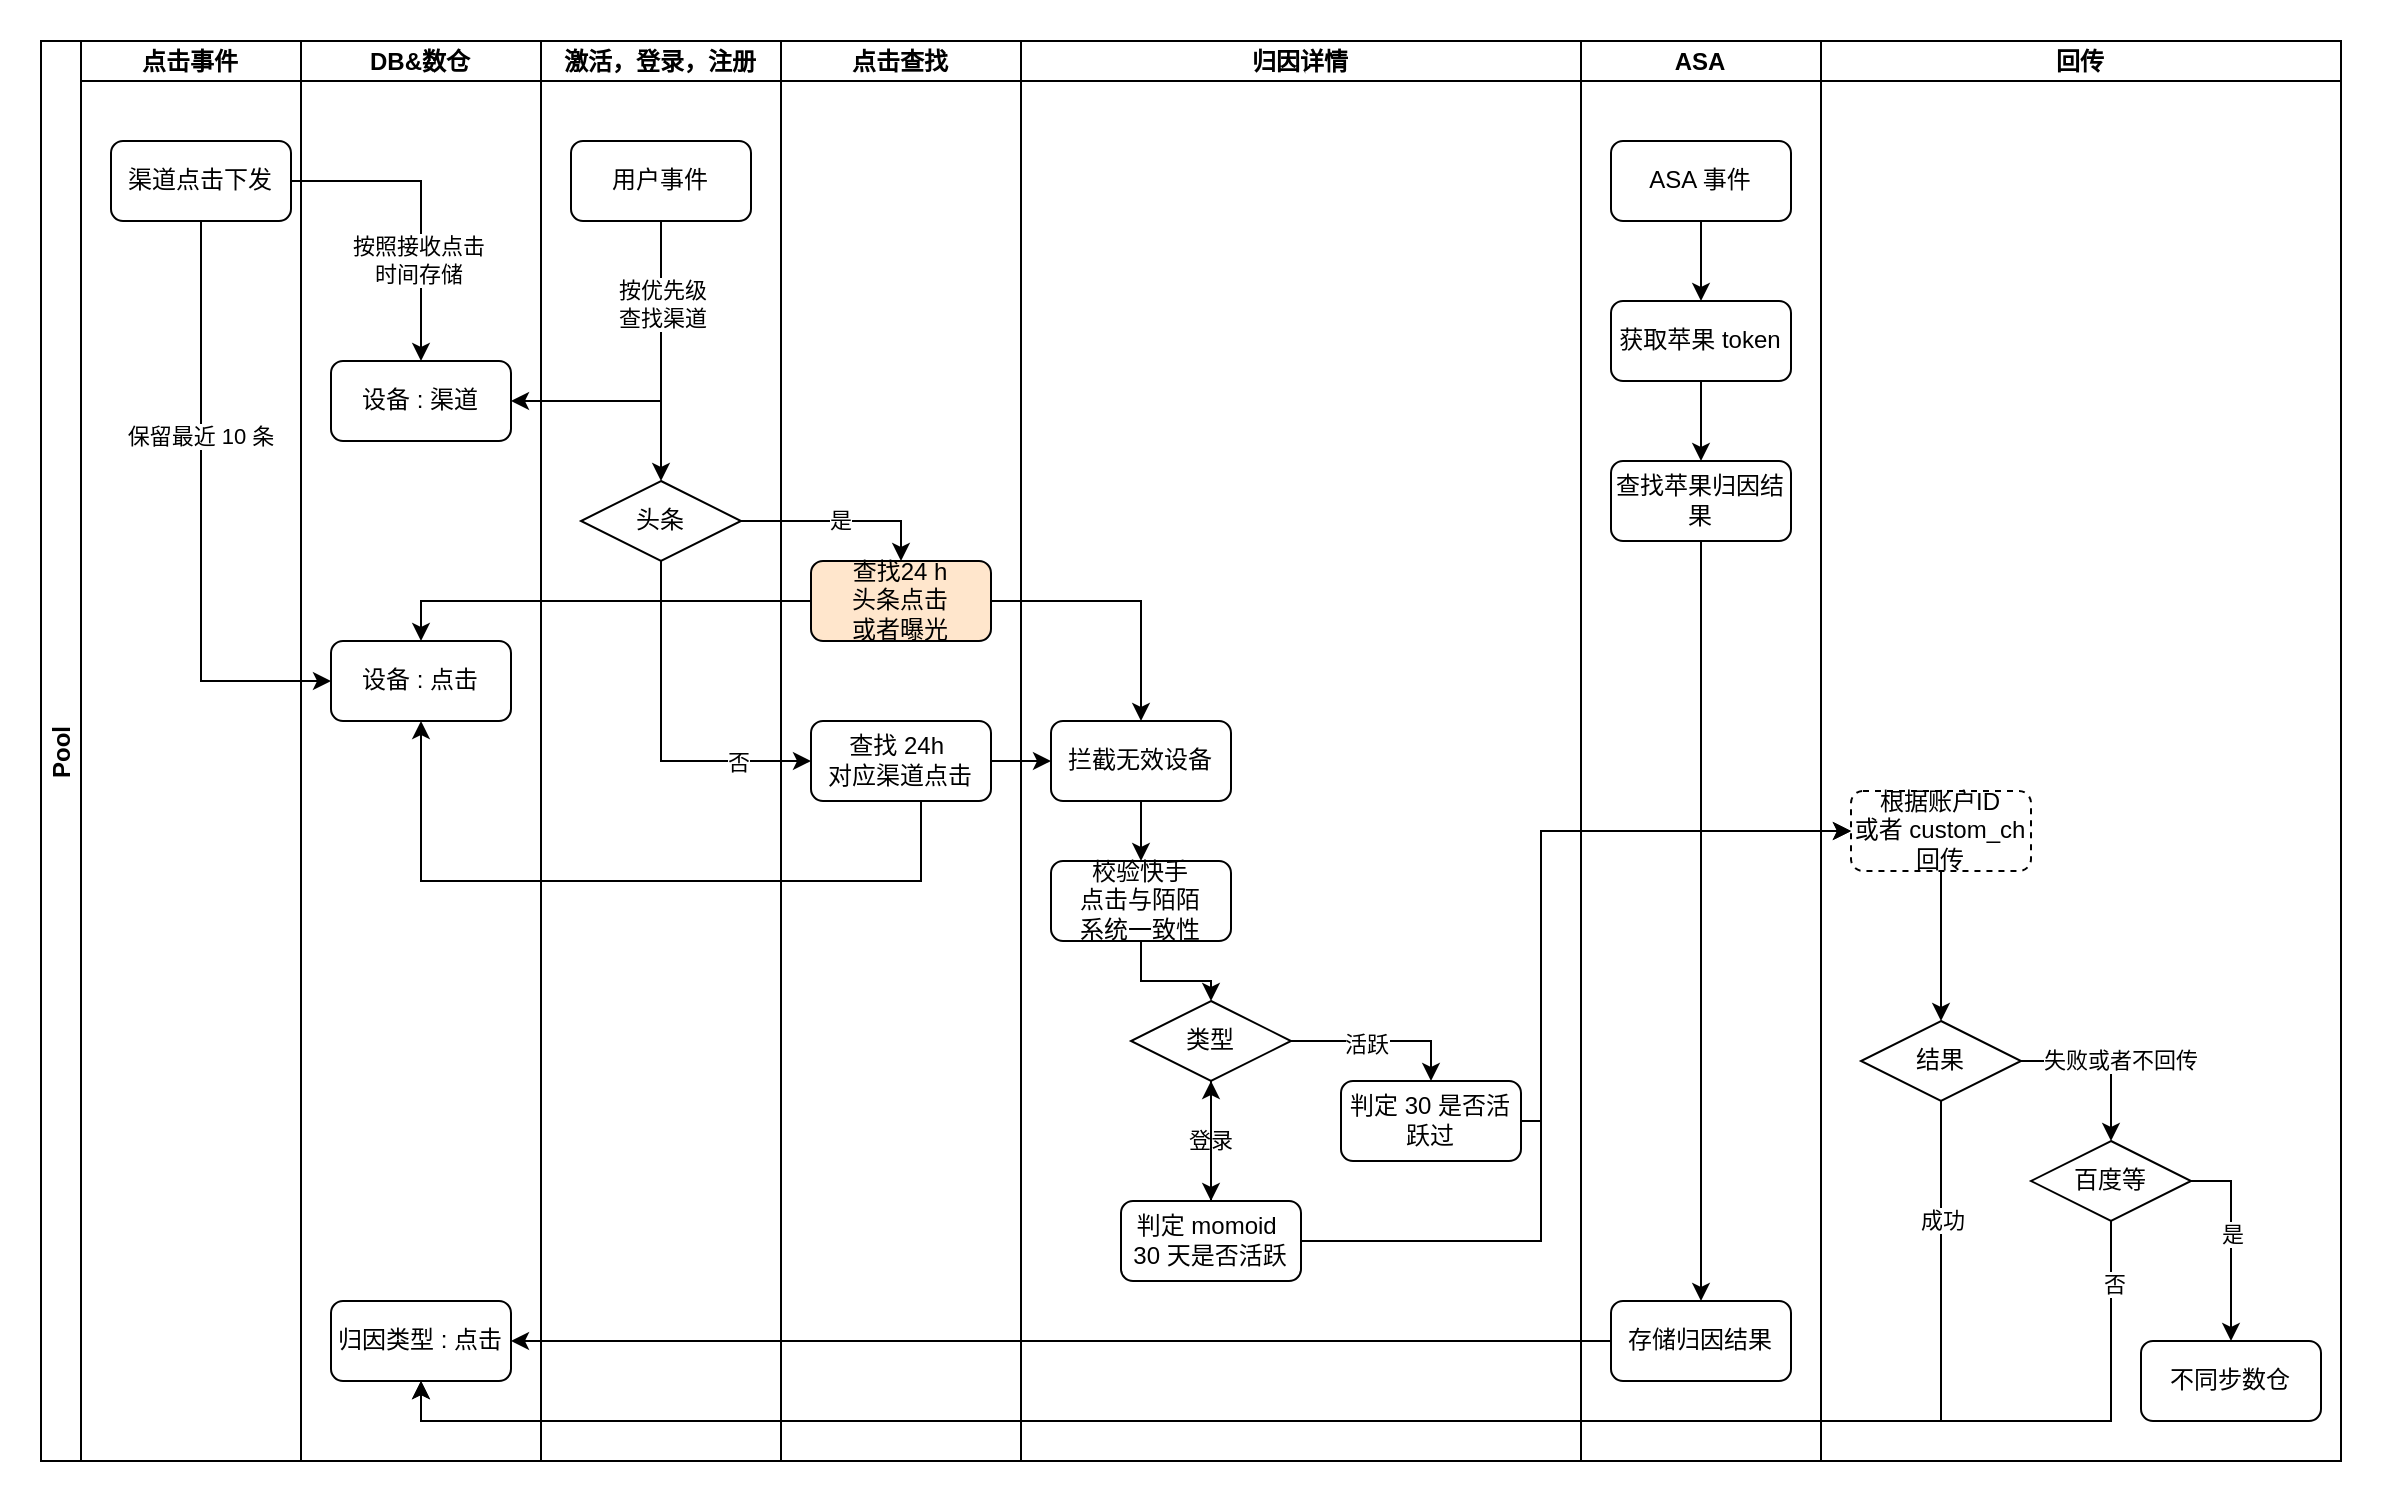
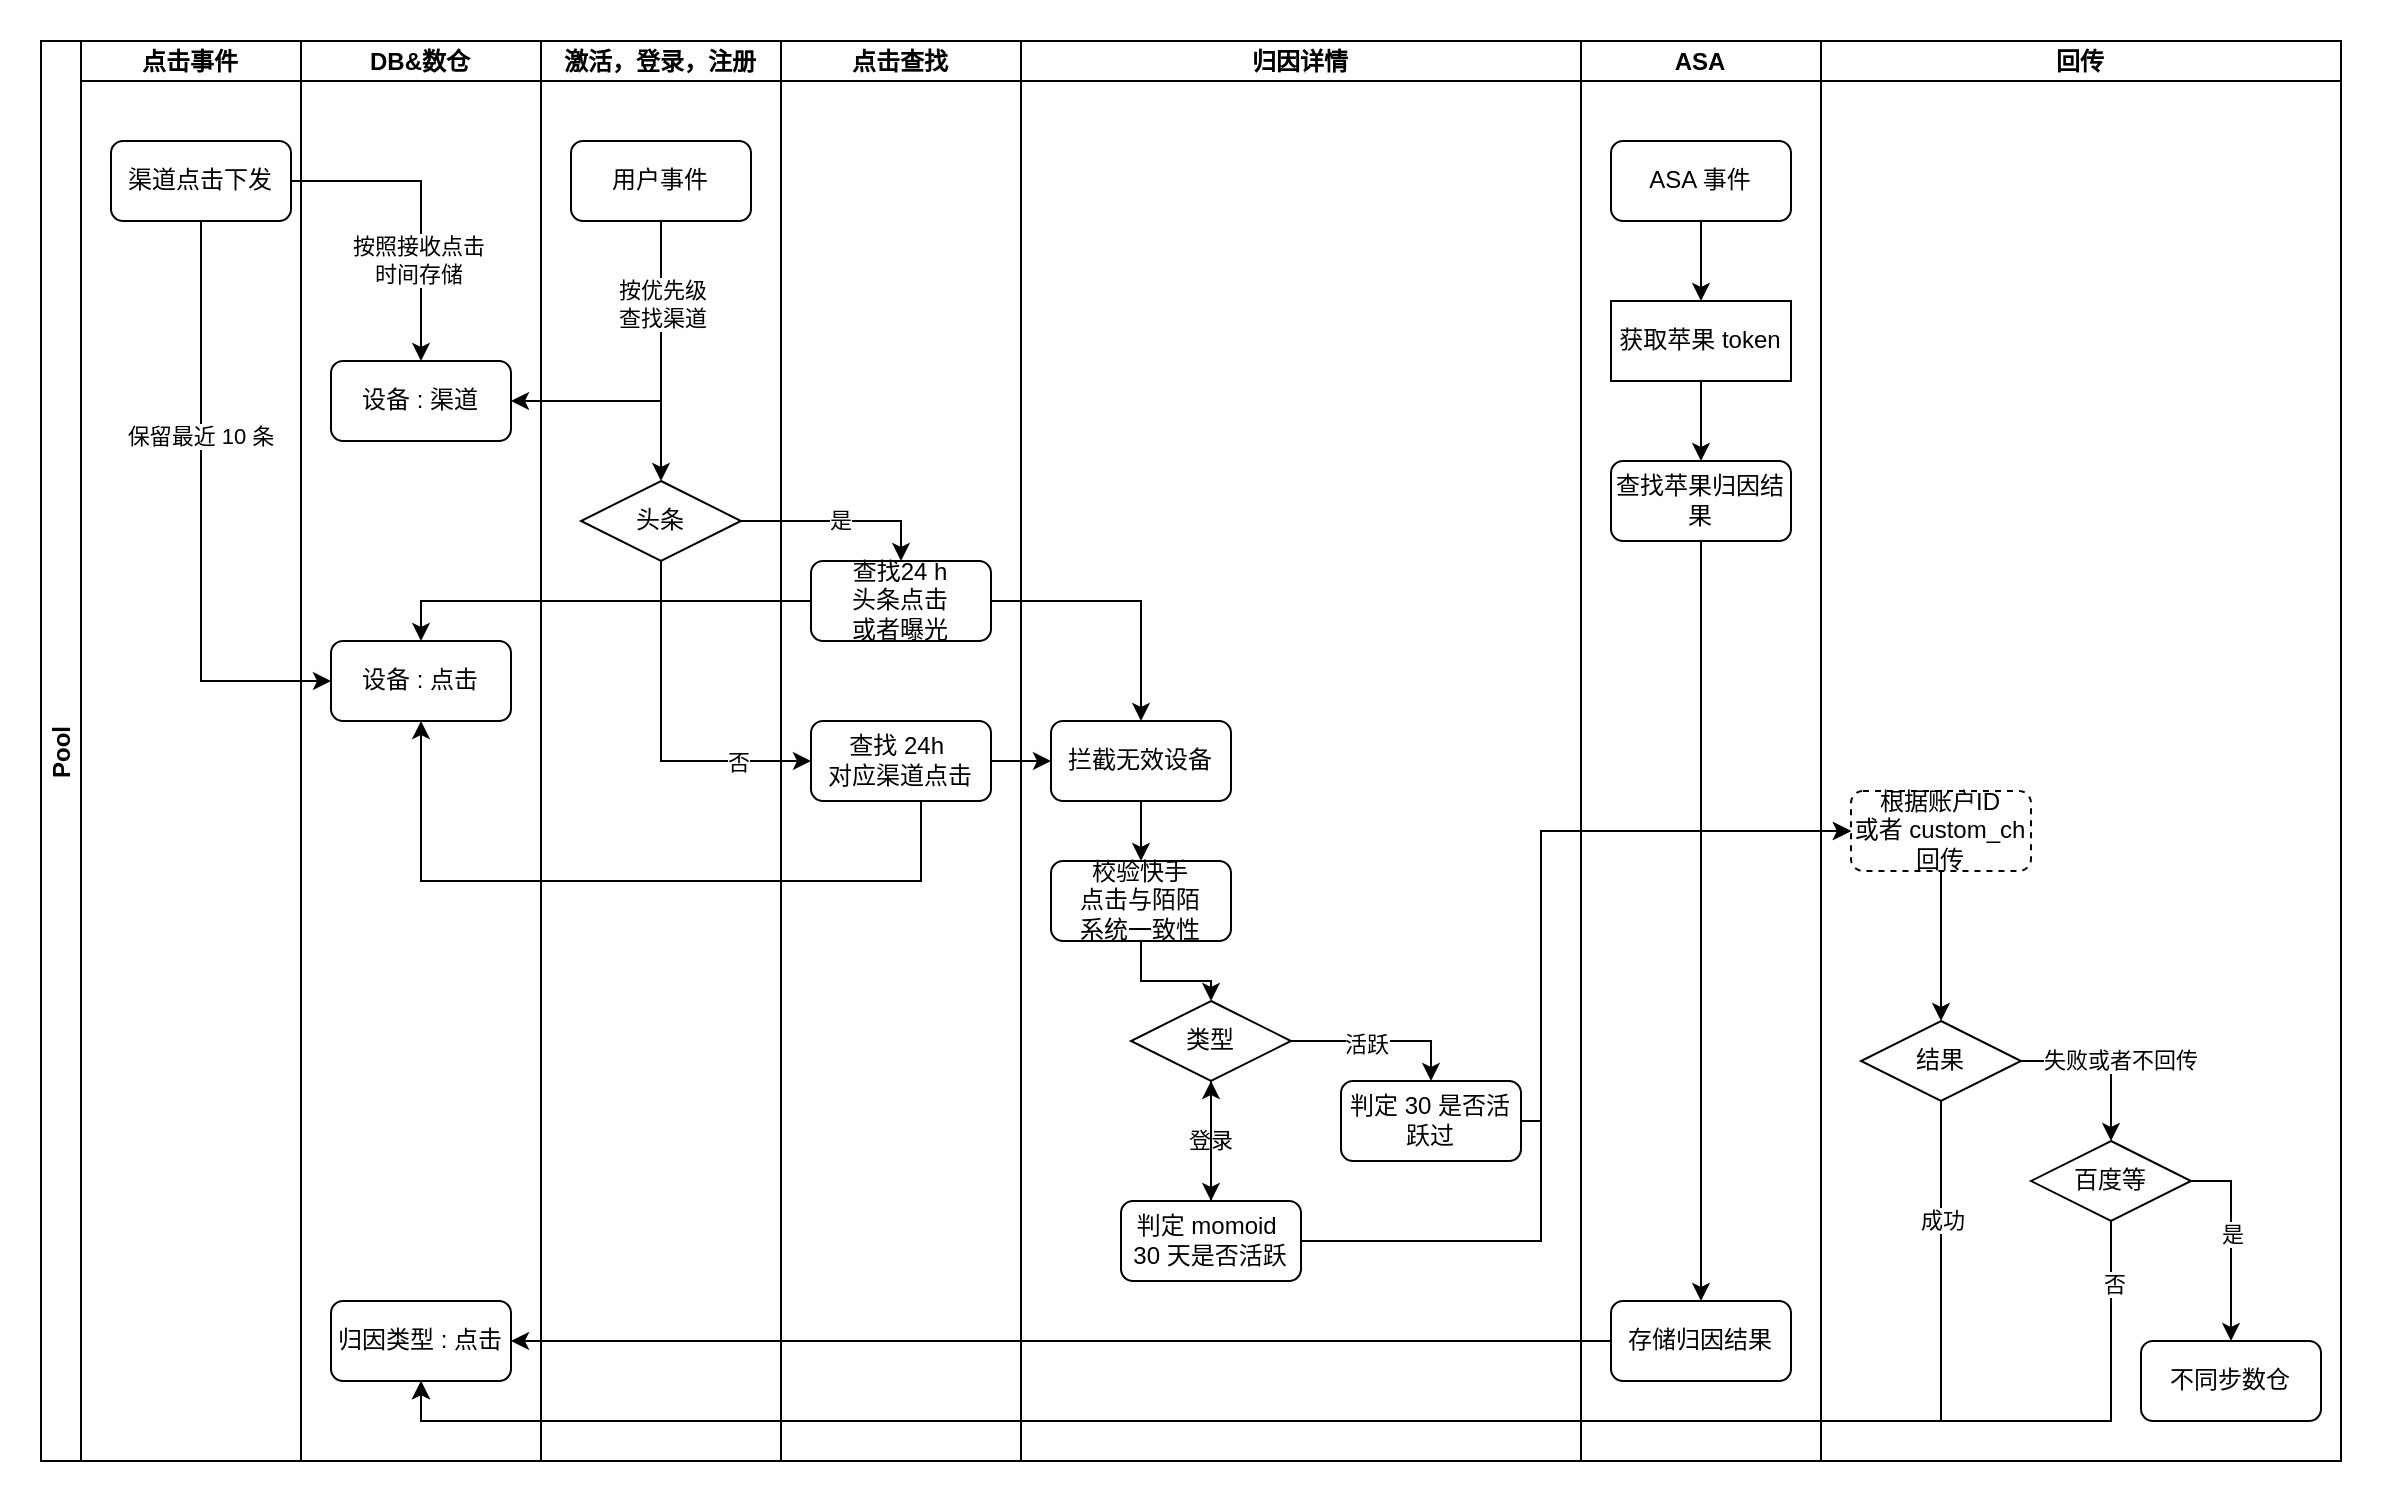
node "获取苹果 token": shape rounded rectangle -> rectangle
node "查找24 h 头条点击 或者曝光": fillcolor #ffe6cc -> #ffffff
